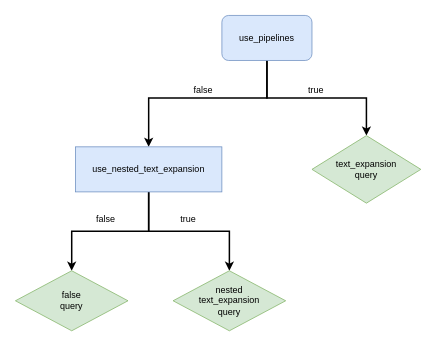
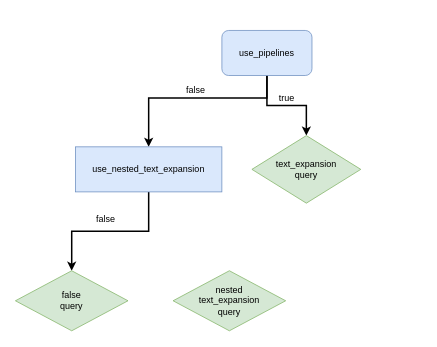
node "use_pipelines": moved (267, 38) -> (267, 53)
node "text_expansion query": moved (366, 169) -> (306, 169)
edge "use_nested_text_expansion" -> "nested text_expansion query": removed, label "true"
